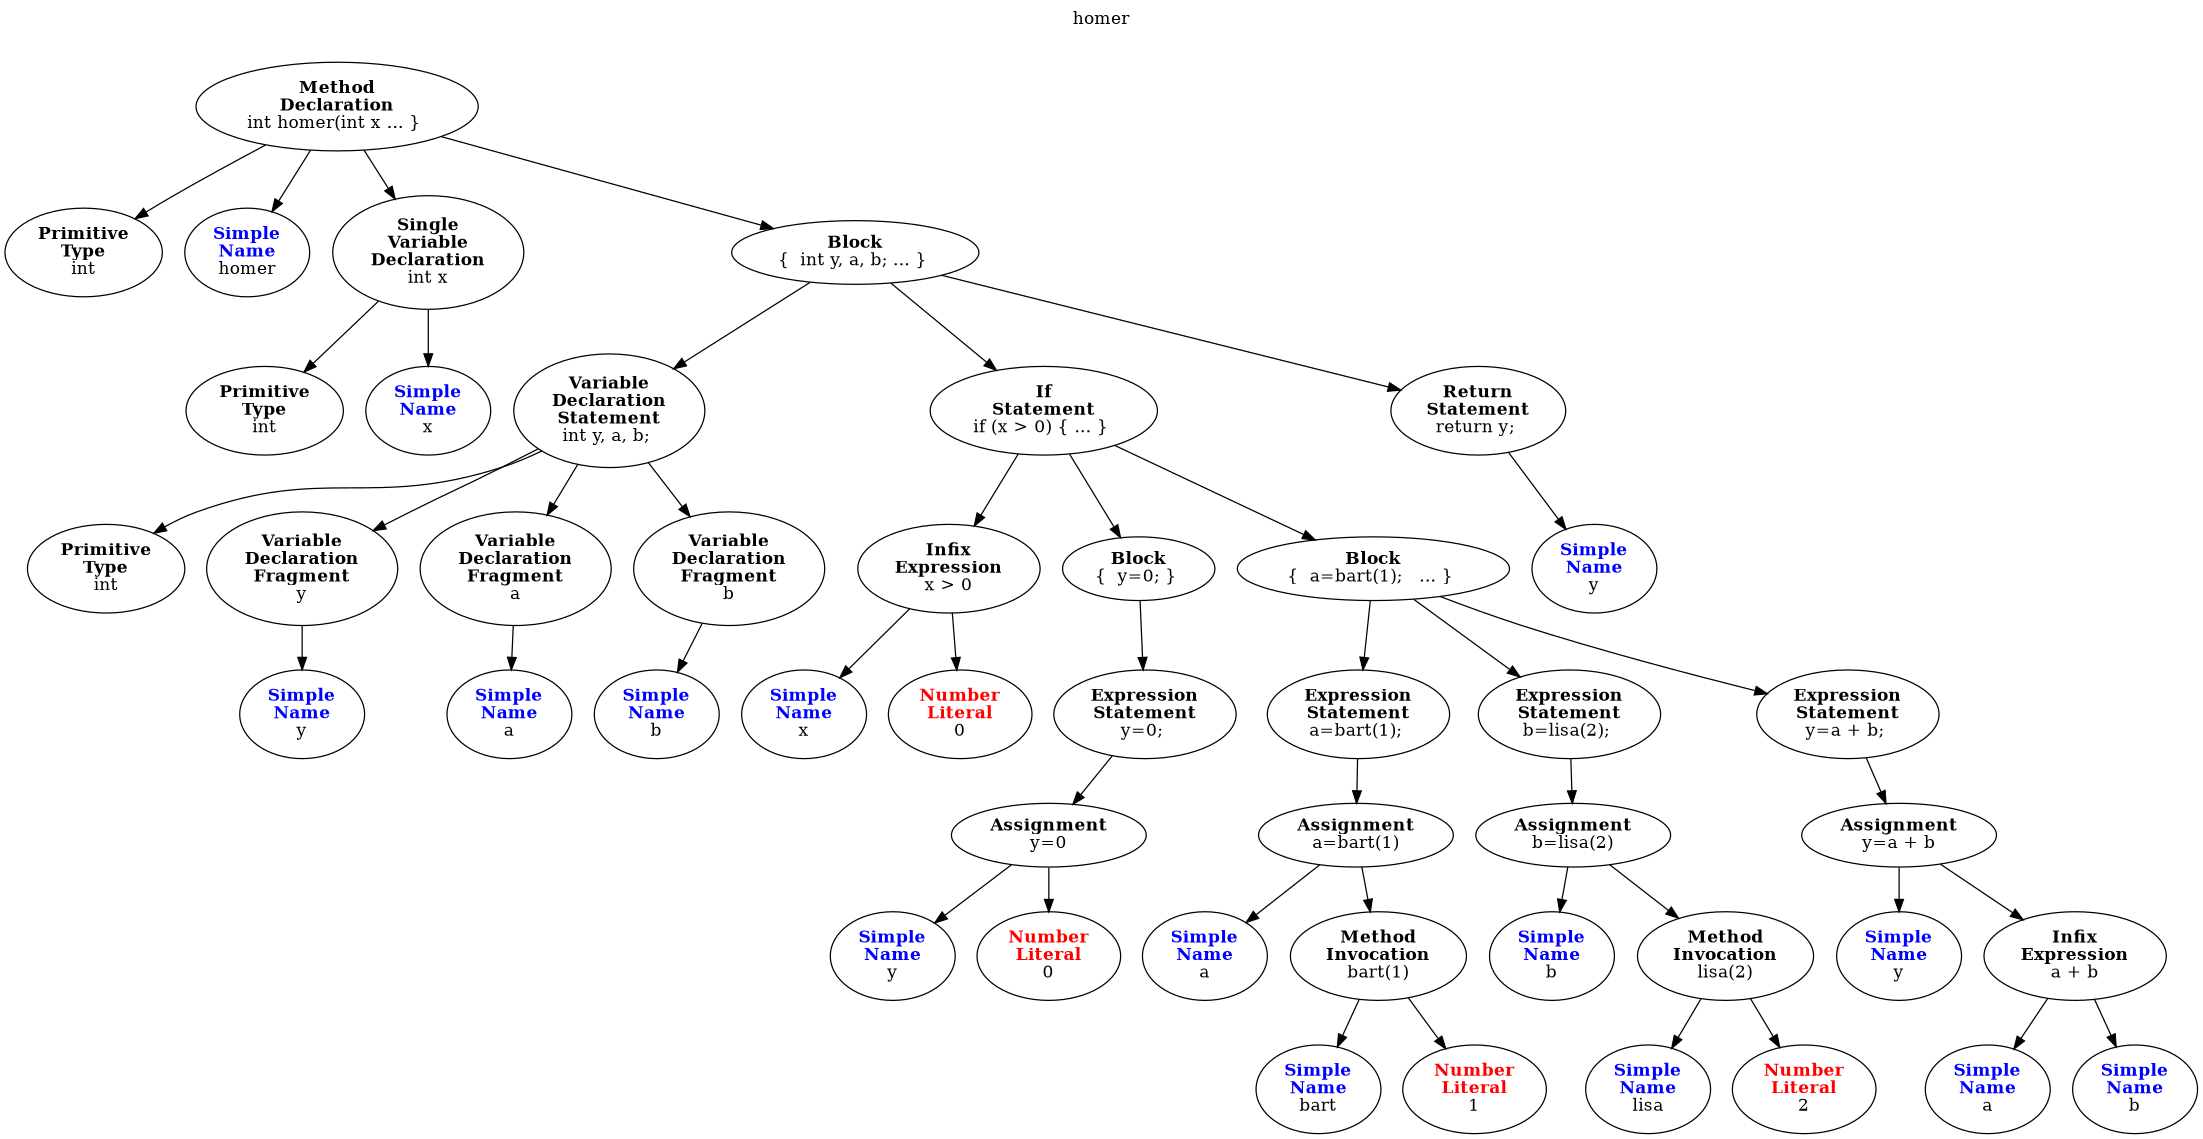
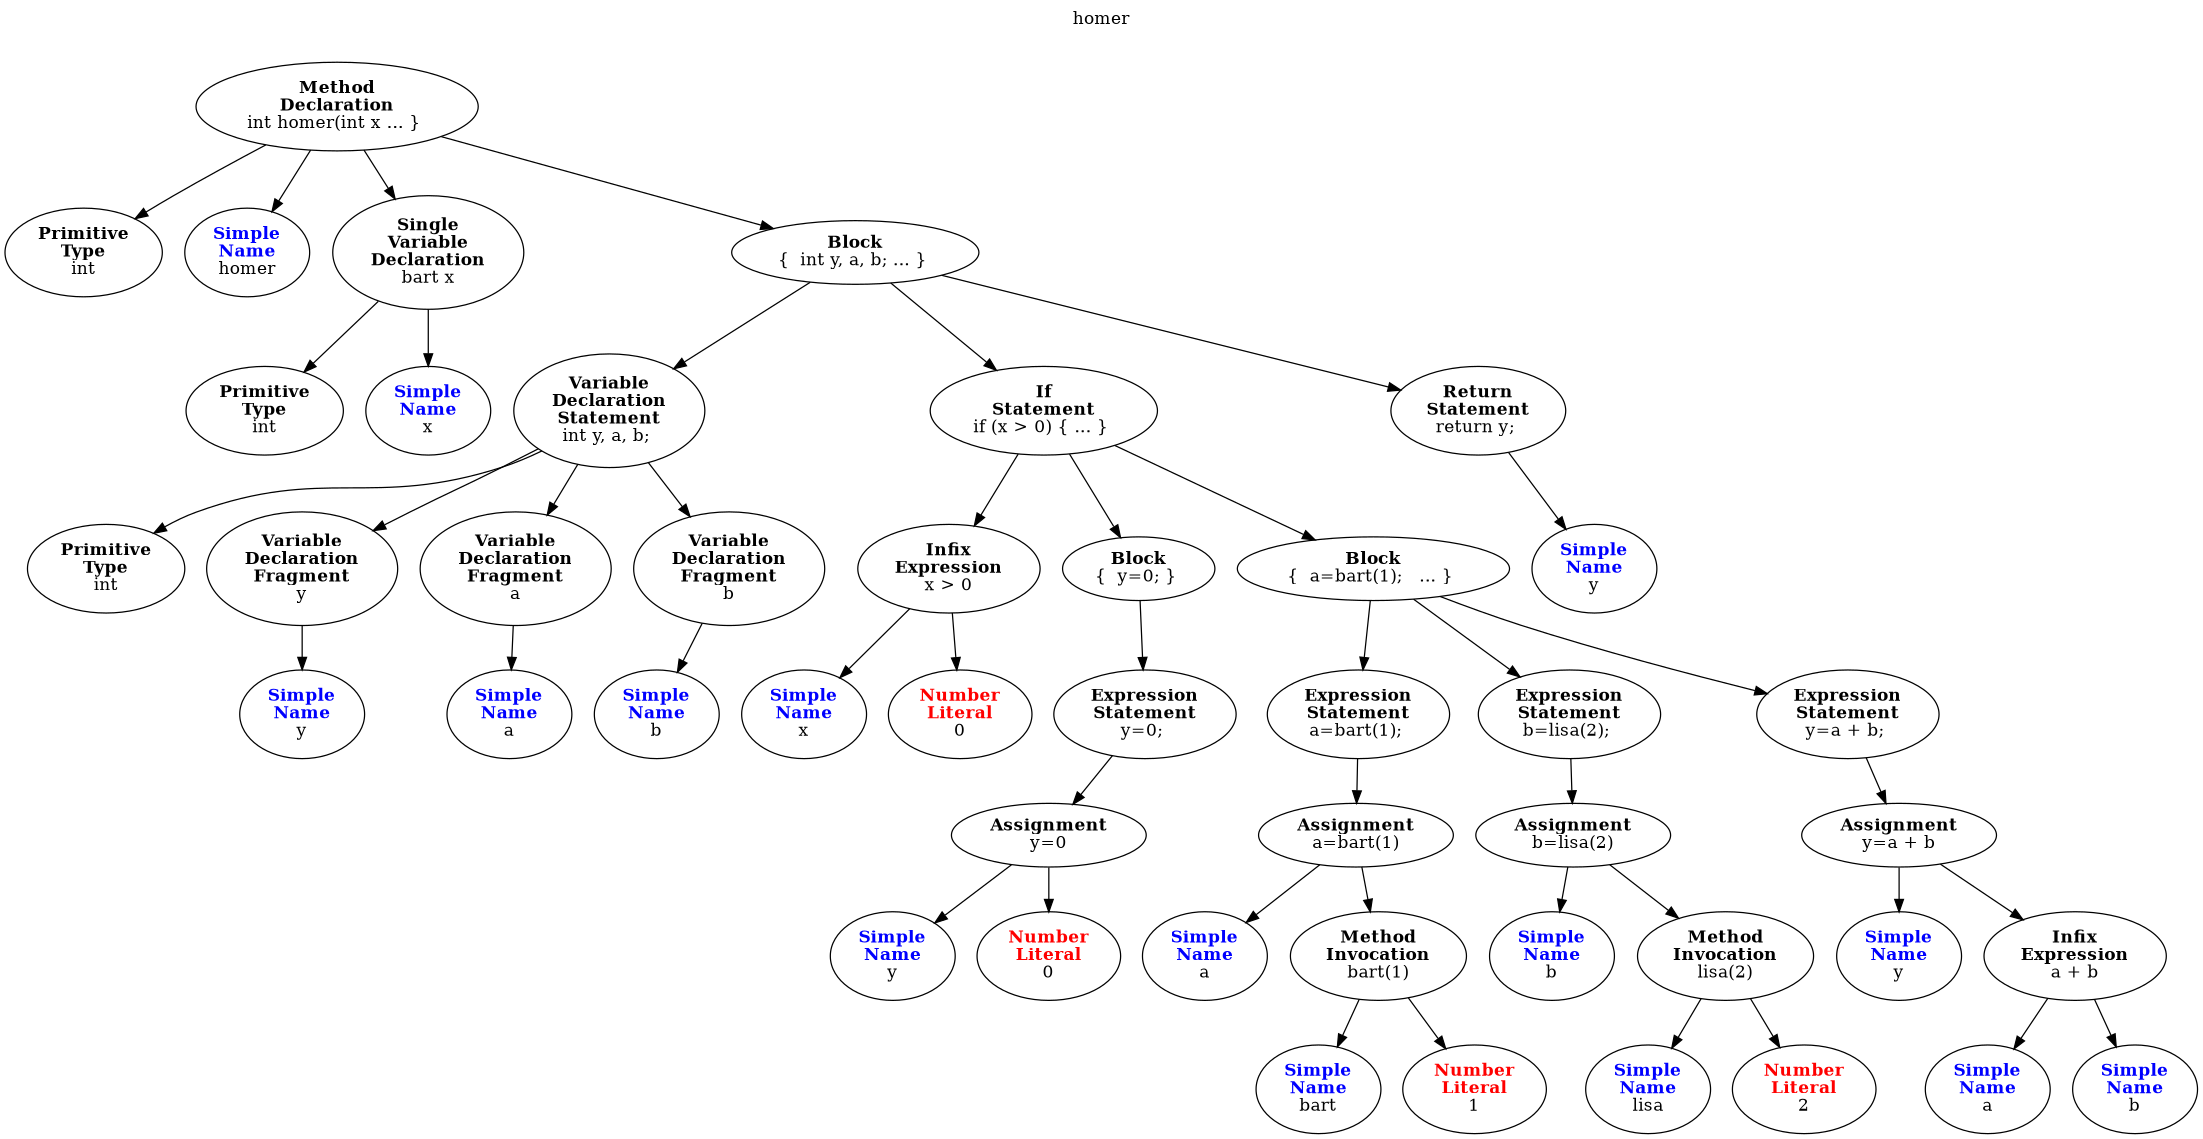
node "Single": text "int x" -> "bart x"
